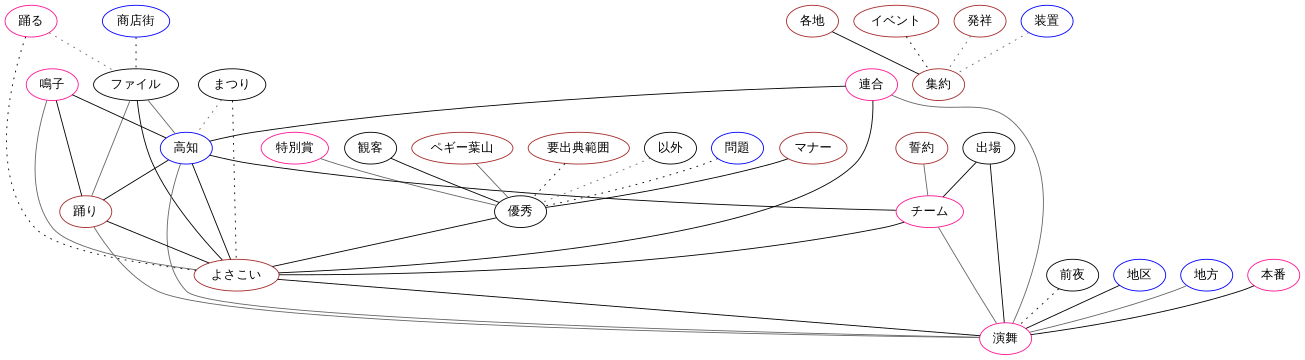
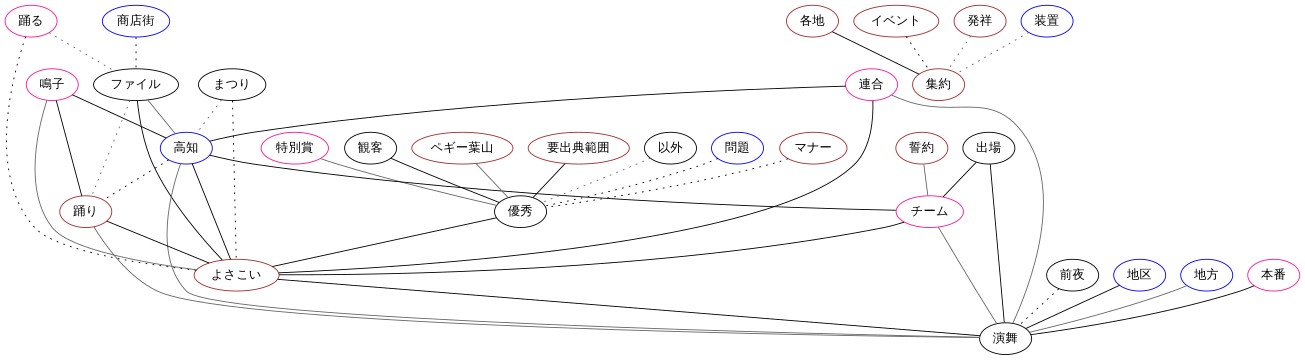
edge "ファイル" -- "踊り": style solid -> dotted
edge "高知" -- "踊り": style solid -> dotted
edge "要出典範囲" -- "優秀": style dotted -> solid
edge "マナー" -- "優秀": style solid -> dotted
node "演舞": color deeppink -> black
